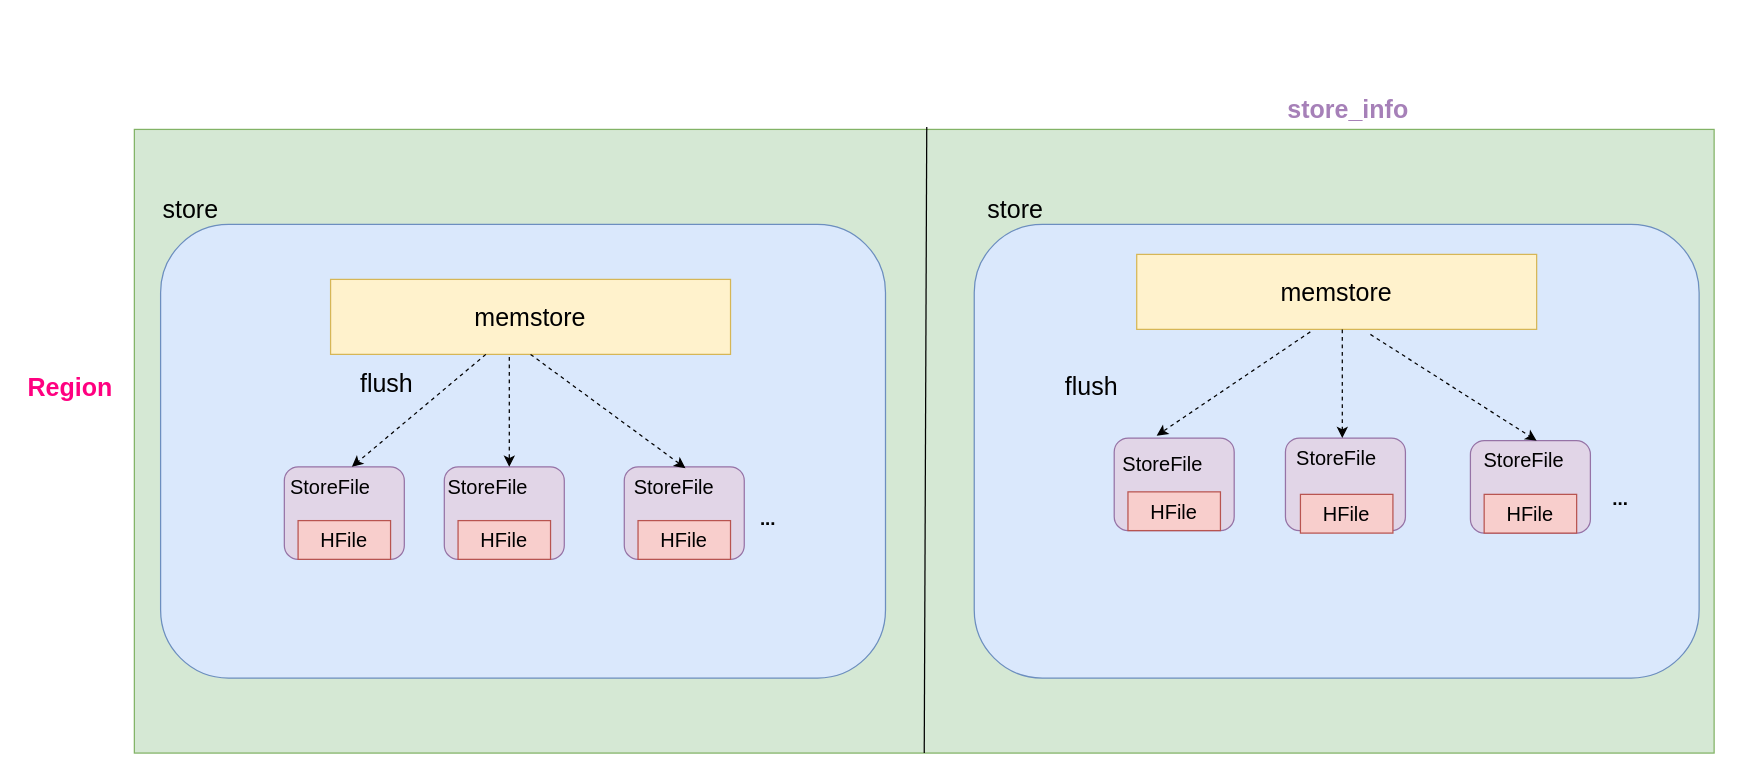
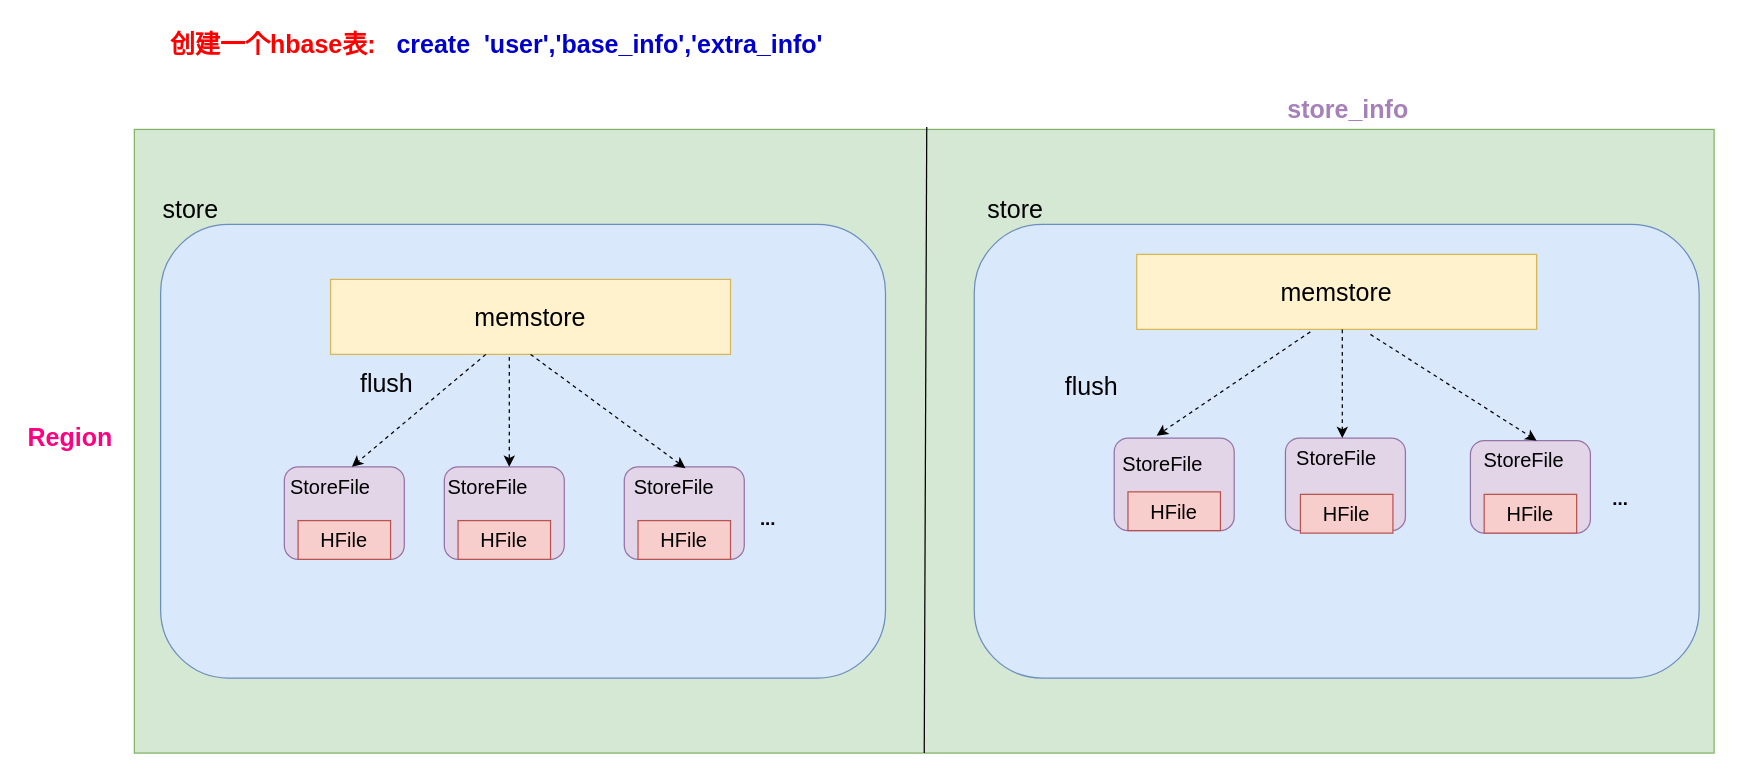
node "创建一个hbase表: create 'user','base_info','extra_info'": added
node "Region": moved (74, 380) -> (74, 430)
